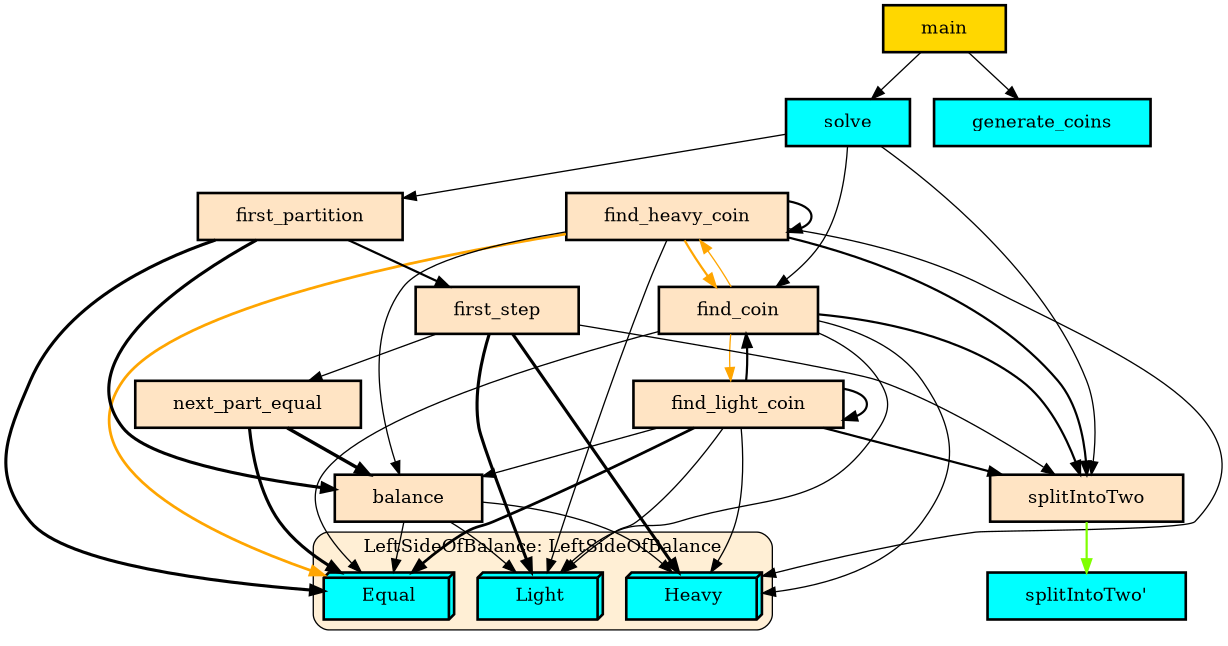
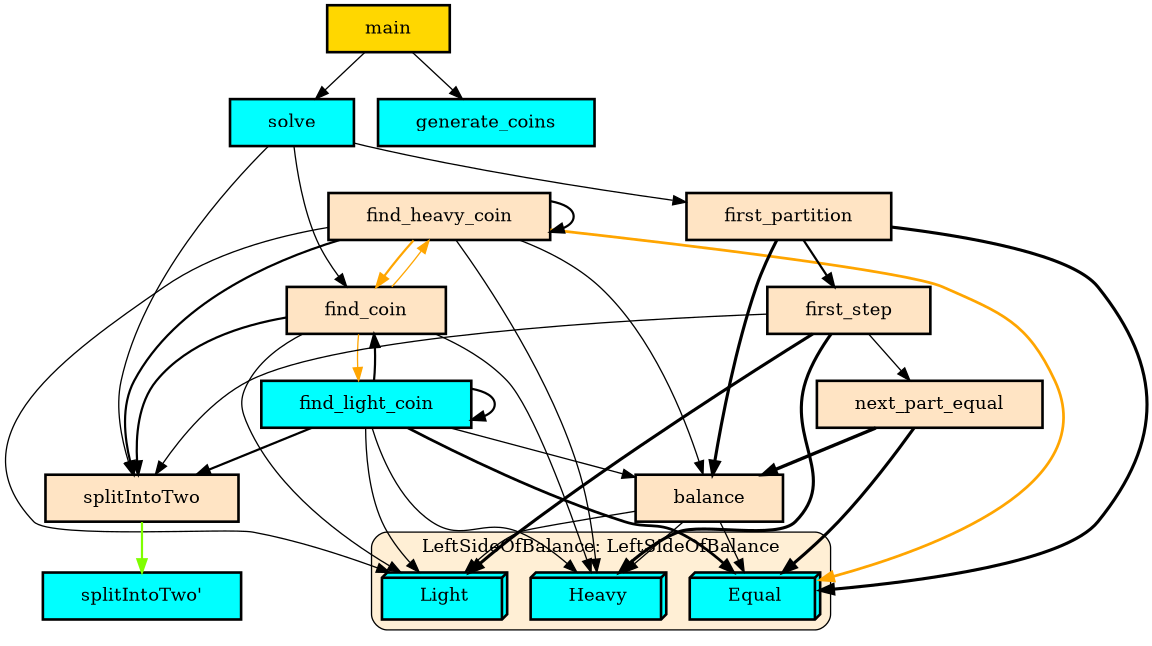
edge "find_coin" -> "Equal": removed
node "find_light_coin": fillcolor bisque -> cyan
